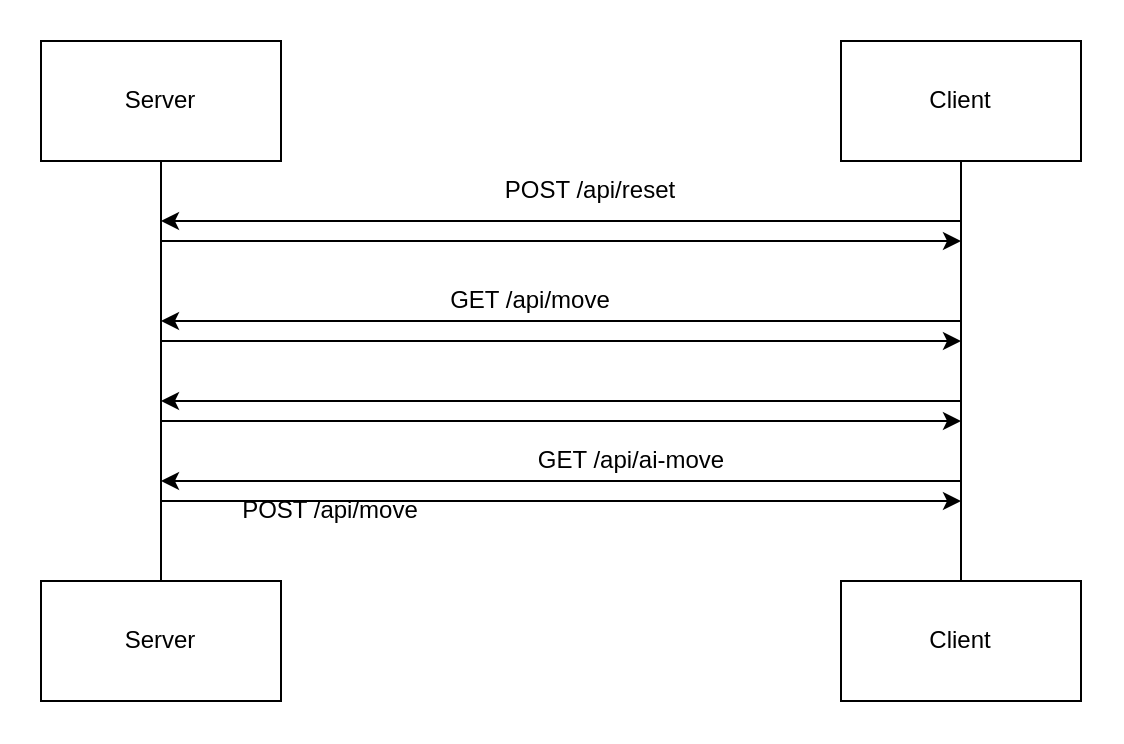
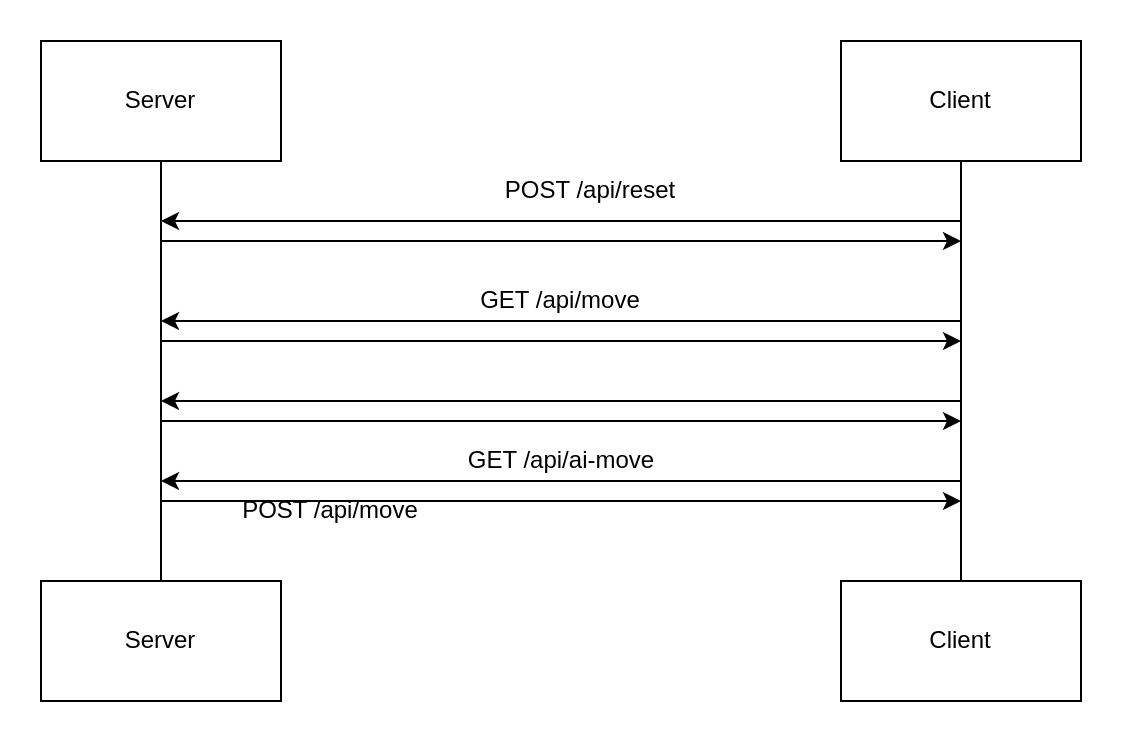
node "GET /api/move": moved (531, 301) -> (561, 301)
node "GET /api/ai-move": moved (631, 461) -> (561, 461)
